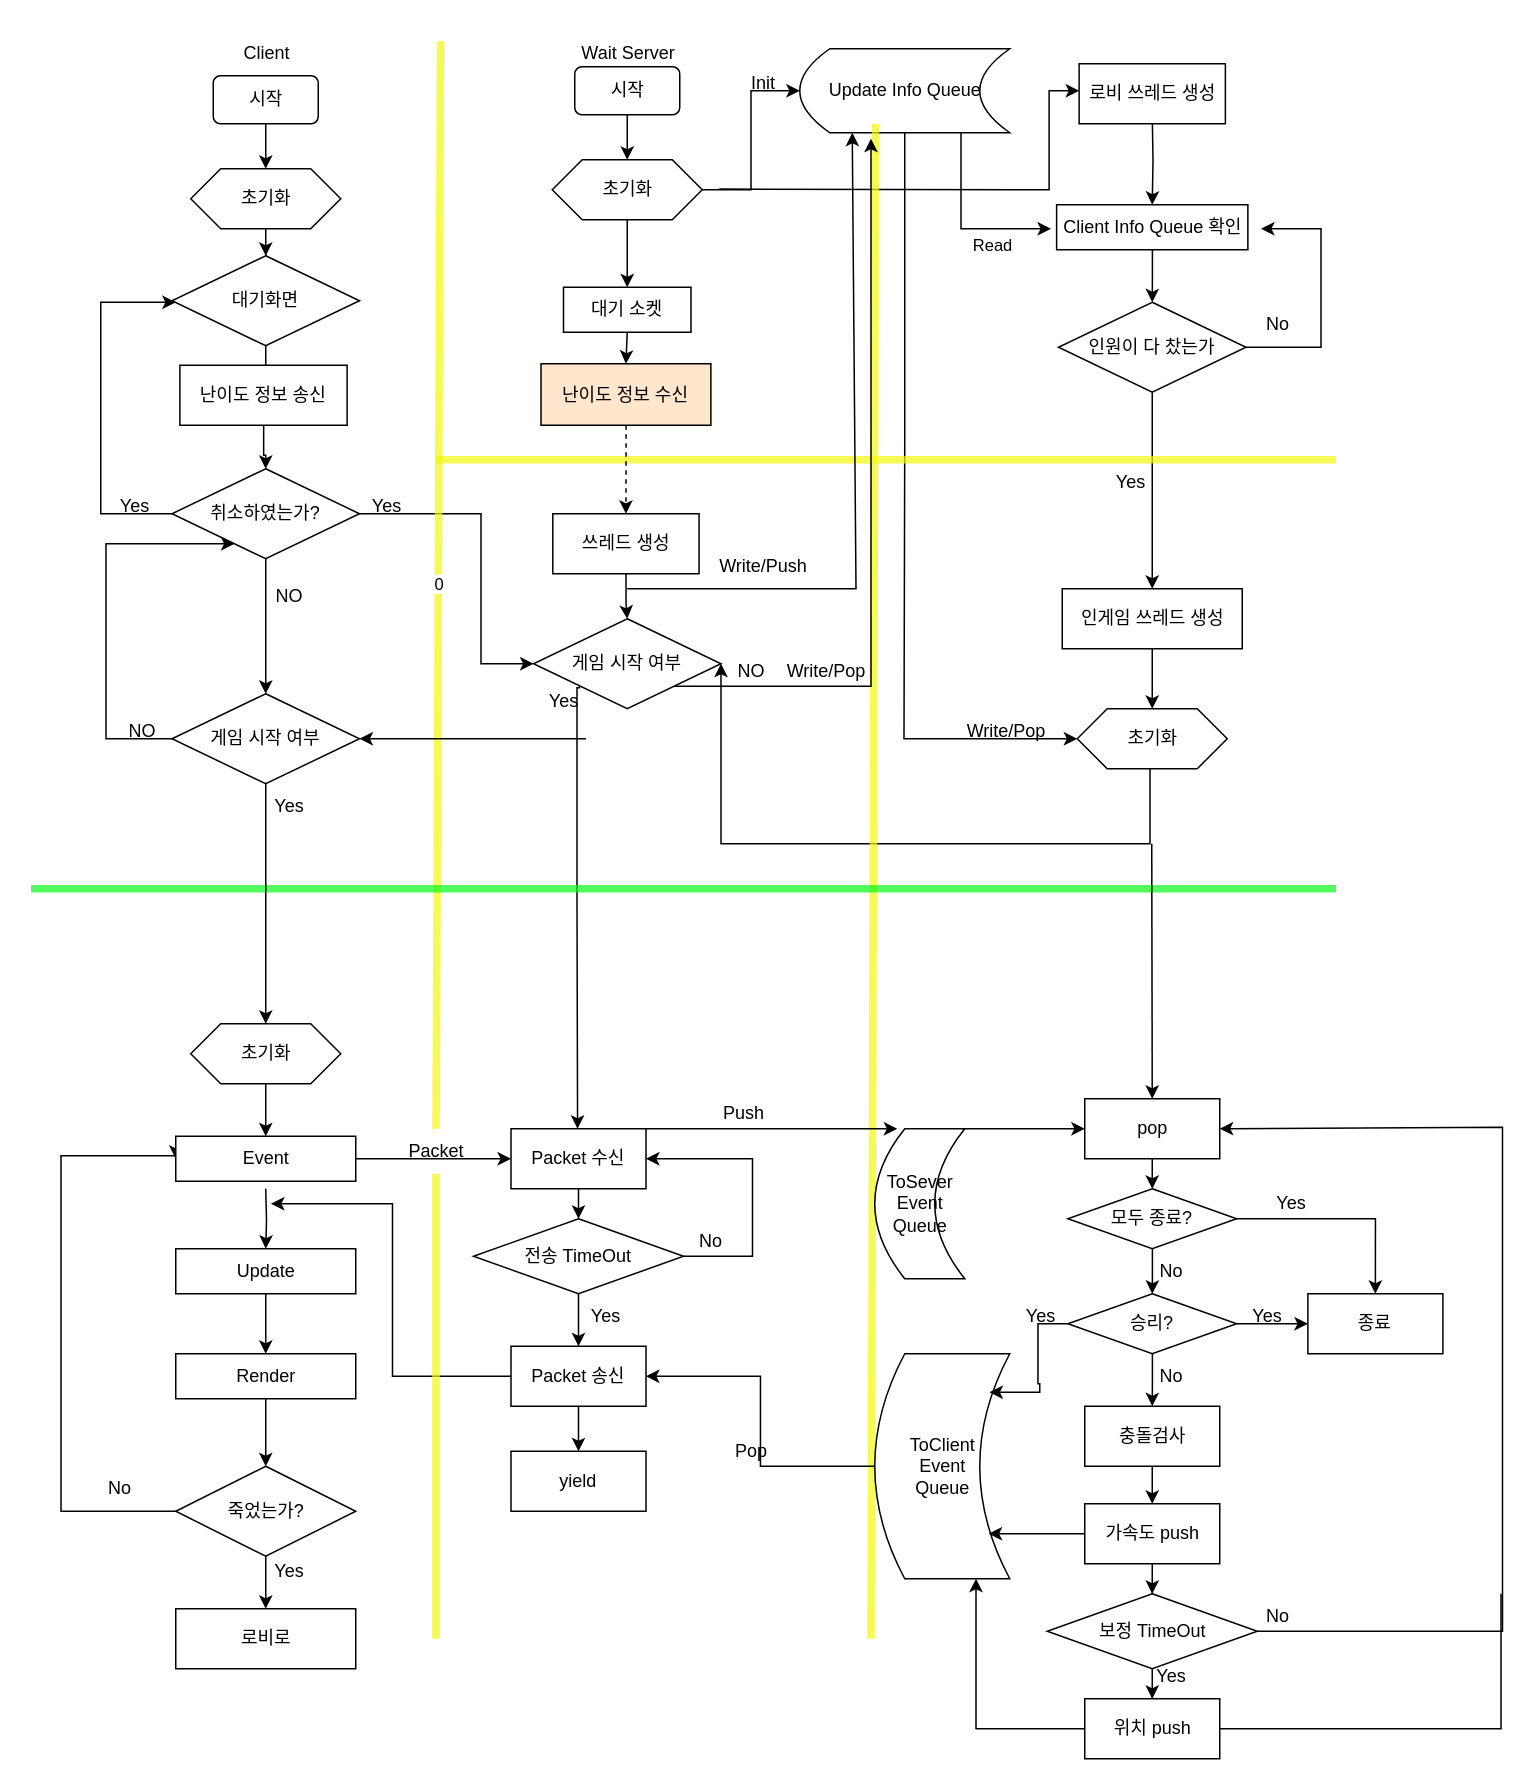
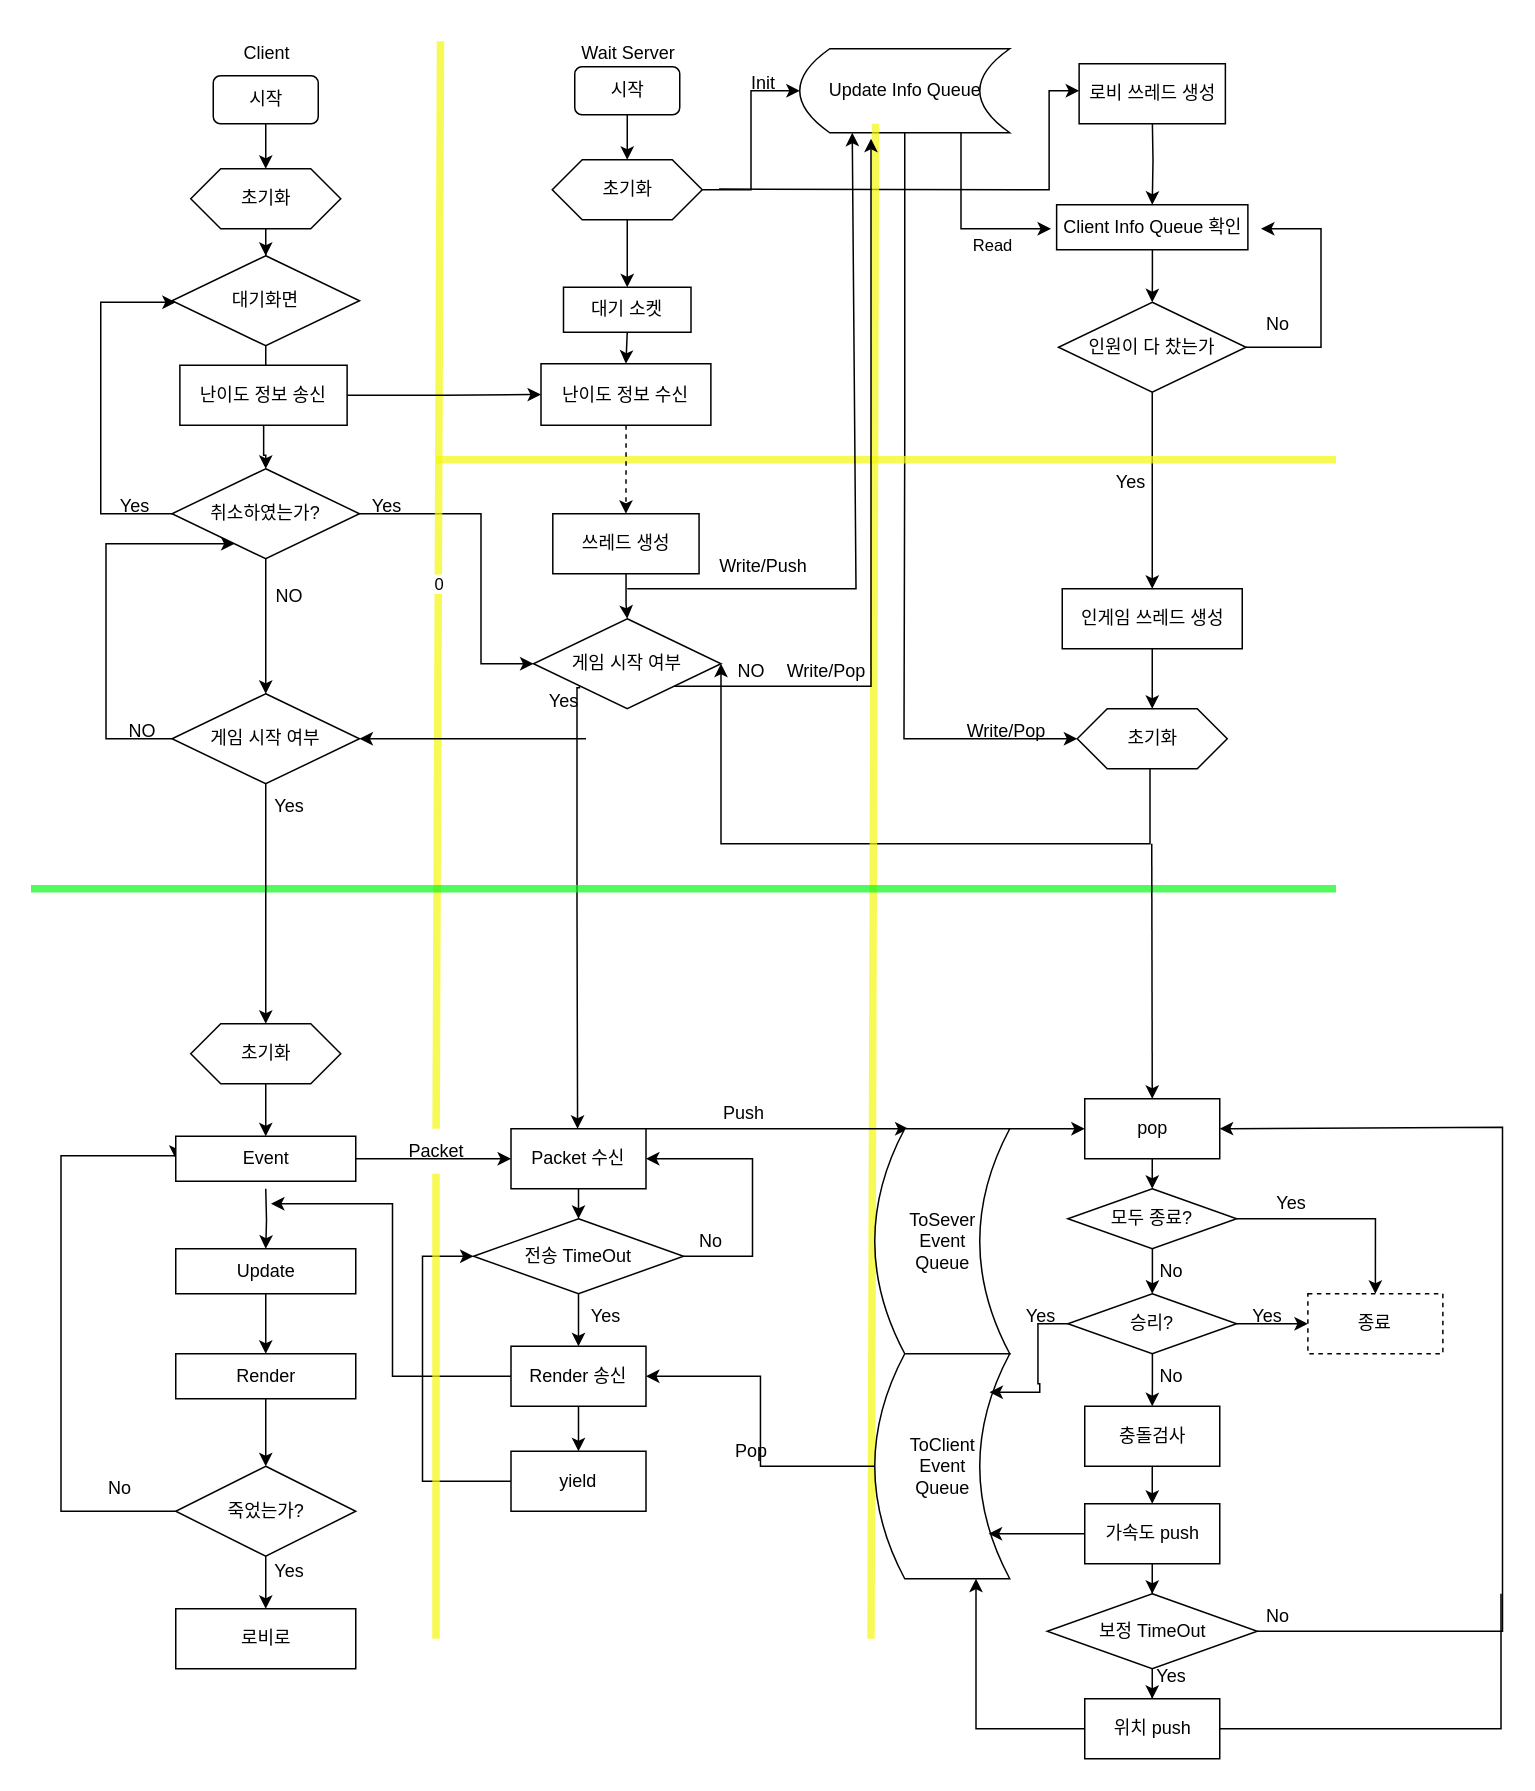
edge "난이도 정보 송신" -> "난이도 정보 수신": added
node "난이도 정보 수신": fillcolor #ffe6cc -> #ffffff
node "ToSever Event Queue": size 90x150 -> 135x225
node "종료": style solid -> dashed
node "Packet 송신": label "Packet 송신" -> "Render 송신"
edge "yield" -> "전송 TimeOut": added
